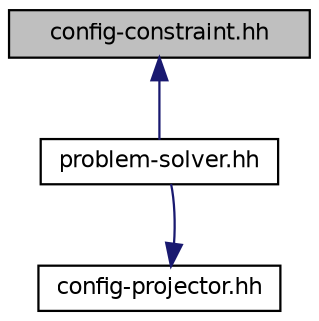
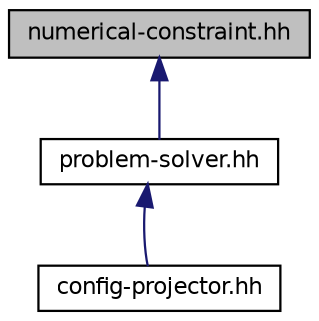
node "config-constraint.hh": label "config-constraint.hh" -> "numerical-constraint.hh"
edge "problem-solver.hh" -> "config-projector.hh": reversed
